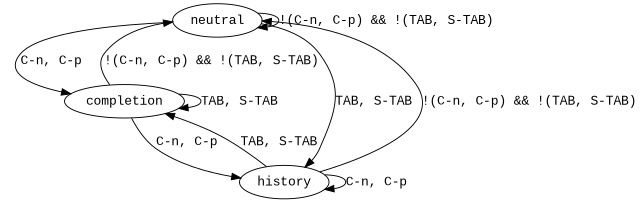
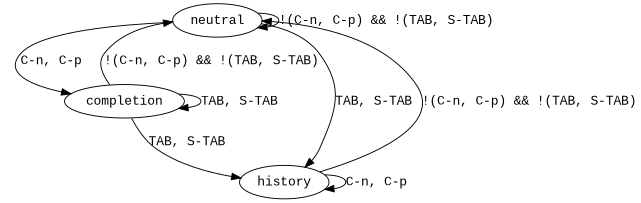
edge "history" -> "completion": removed, label "TAB, S-TAB"
edge "completion" -> "history": label "C-n, C-p" -> "TAB, S-TAB"
